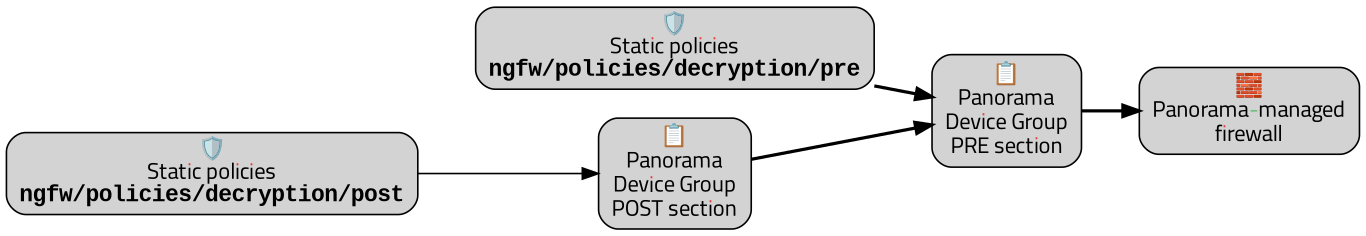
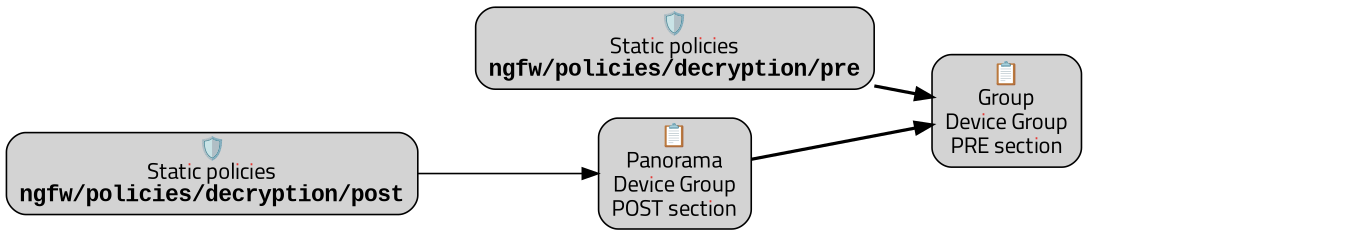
node "📋 Panorama Device Group PRE section": label "📋 Panorama Device Group PRE section" -> "📋 Group Device Group PRE section"
node "🧱 Panorama-managed firewall": removed
